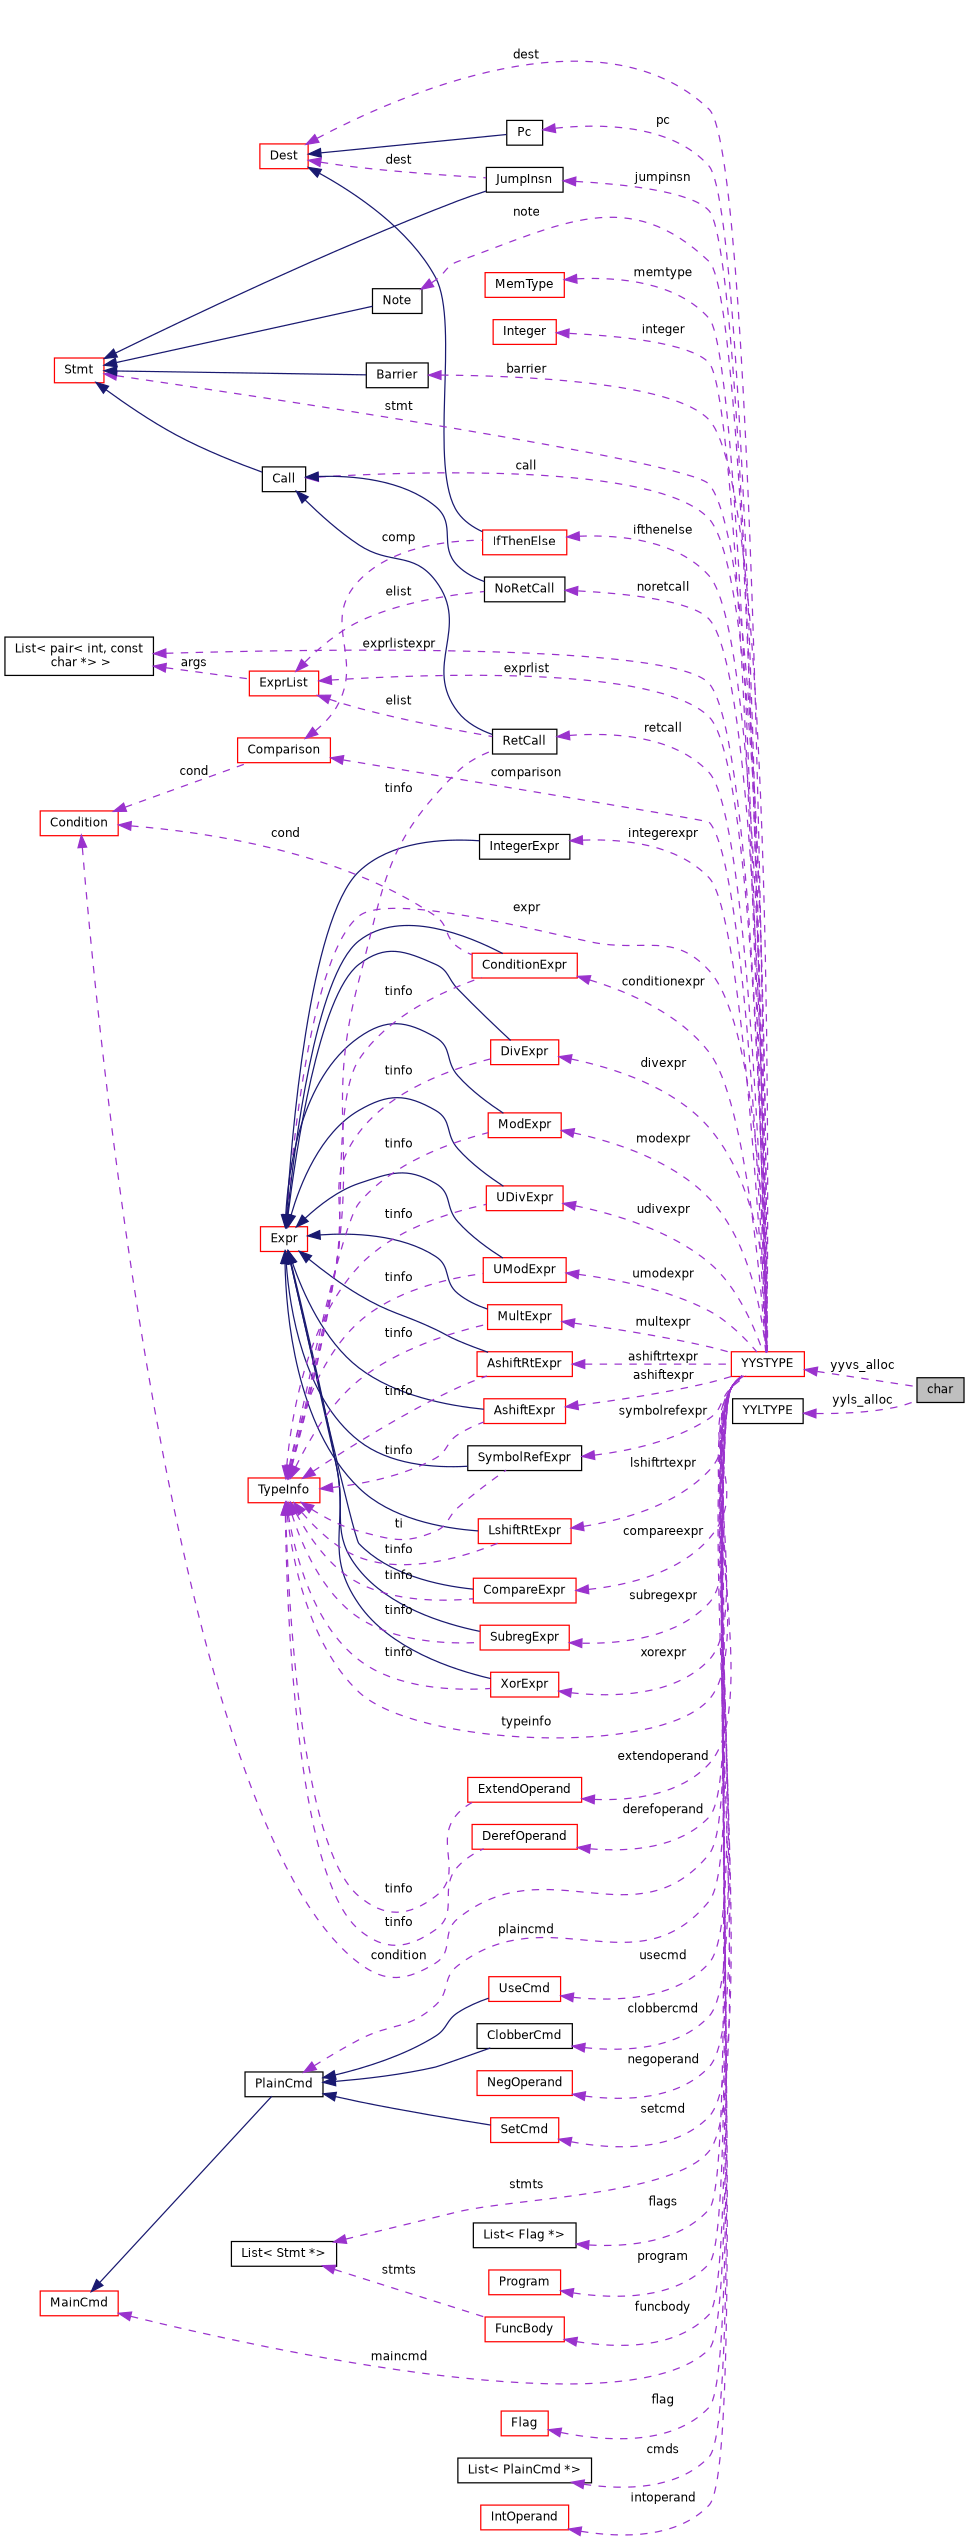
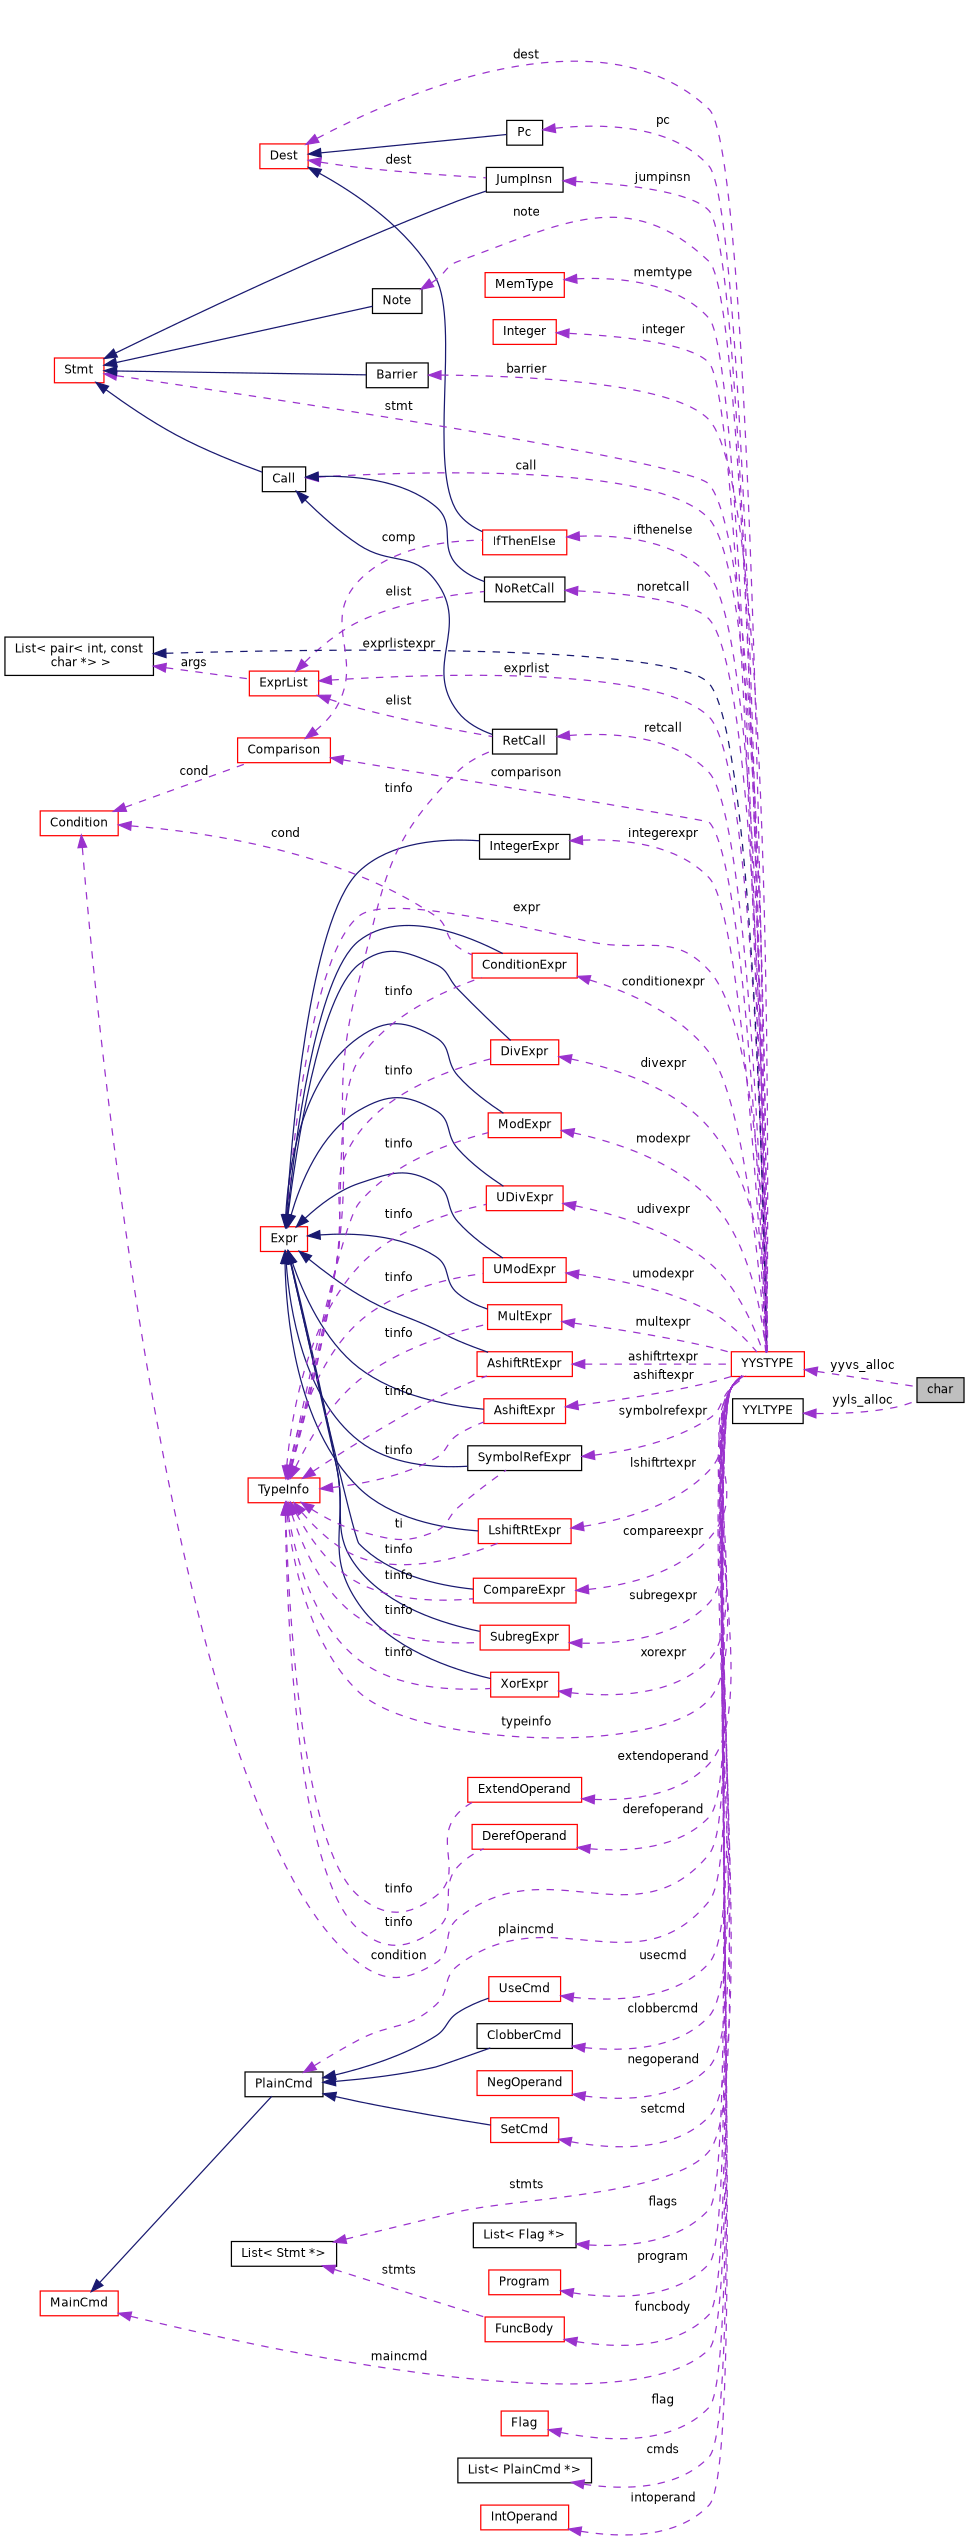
edge "YYSTYPE" -> "List< pair< int, const char *> >": color darkorchid3 -> midnightblue
